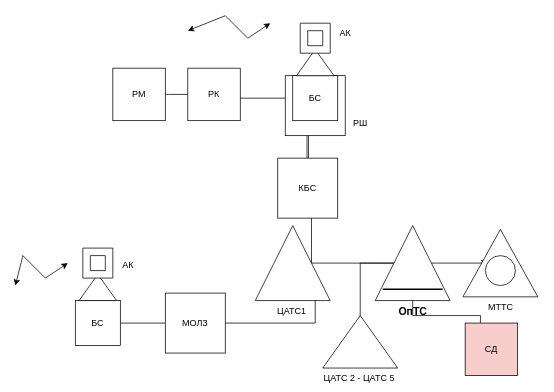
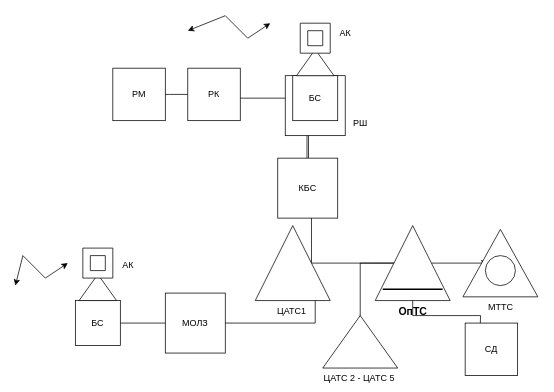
node "СД": fillcolor #f8cecc -> #ffffff
